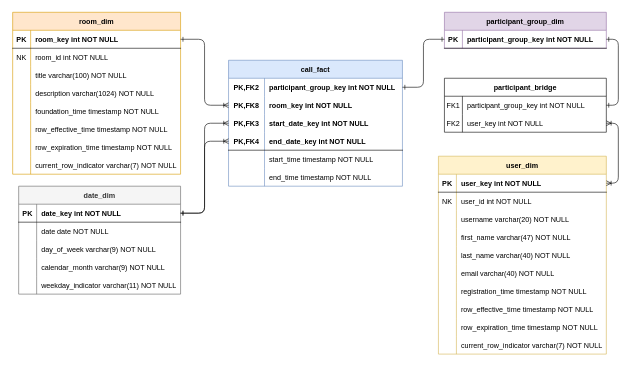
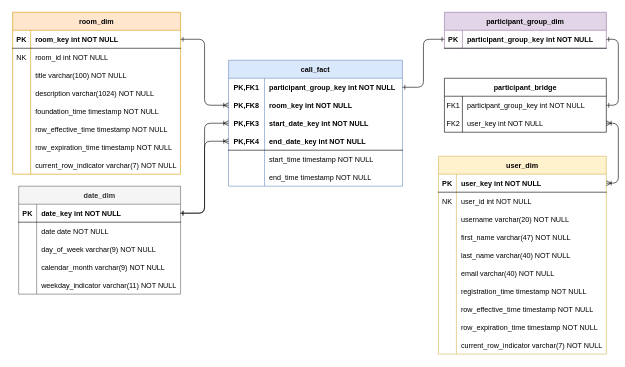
node "PK,FK2": label "PK,FK2" -> "PK,FK1"
